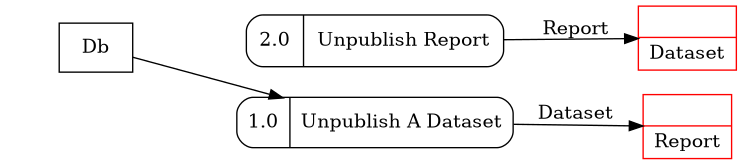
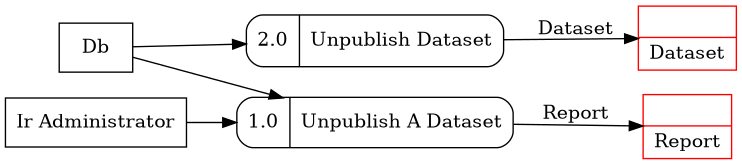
edge "2.0" -> "Dataset": label "Report" -> "Dataset"
node "2.0": text "Unpublish Report" -> "Unpublish Dataset"
edge "Db" -> "2.0": added
edge "1.0" -> "Report": label "Dataset" -> "Report"
node "Ir Administrator": added
